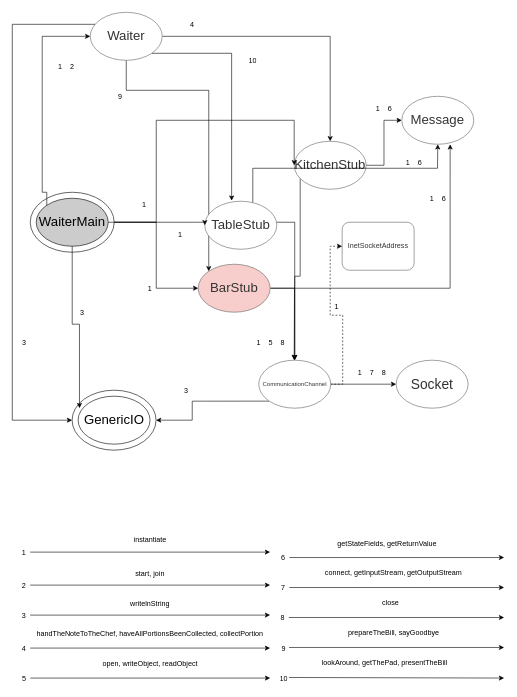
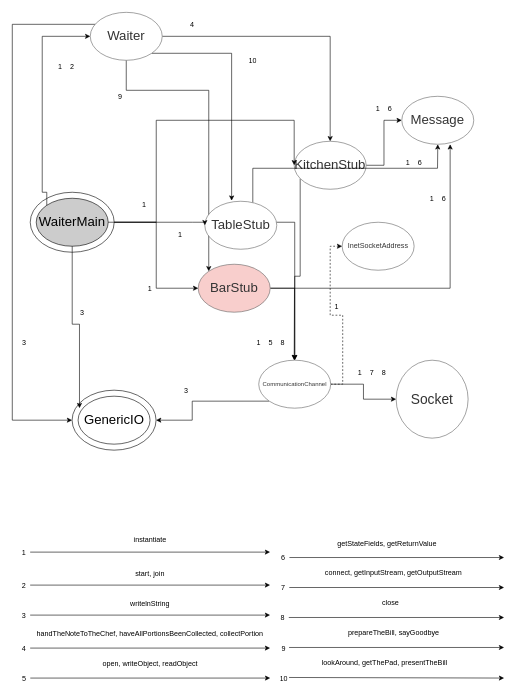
node "InetSocketAddress": shape rounded rectangle -> ellipse
node "Socket": size 72x48 -> 72x78
